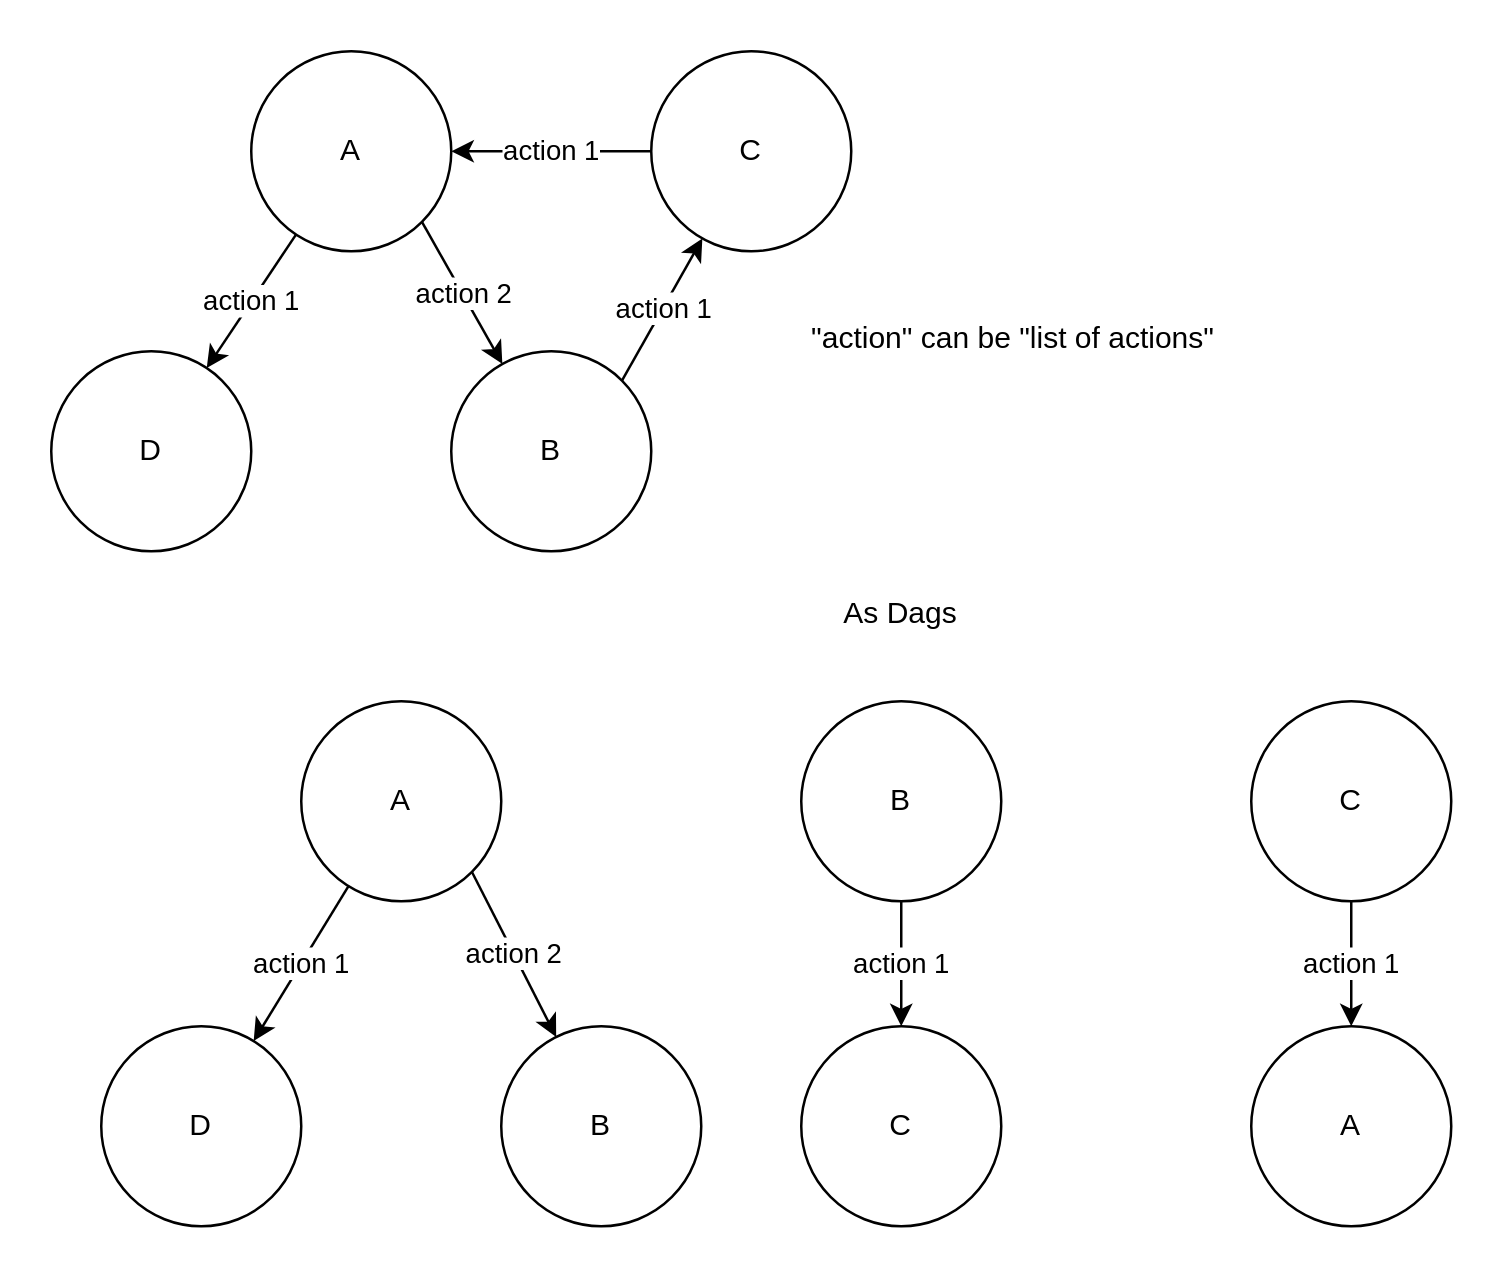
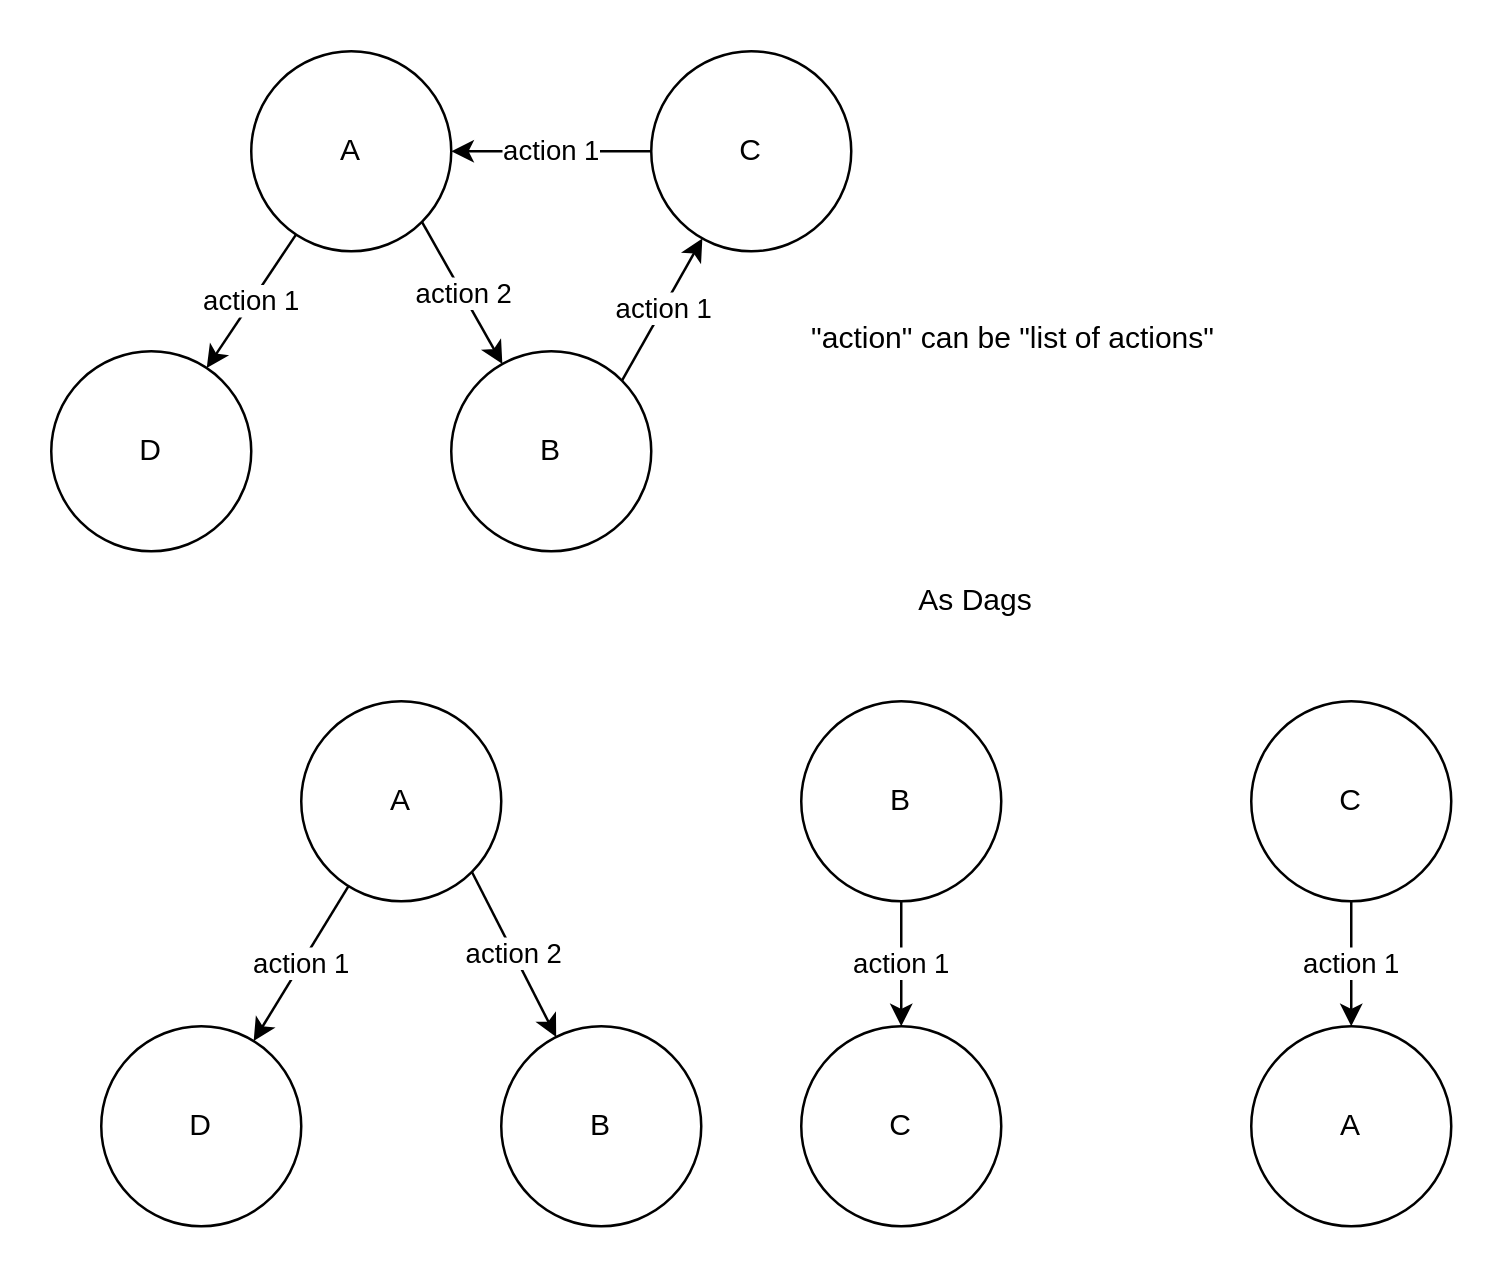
node "As Dags": moved (901, 614) -> (976, 601)
